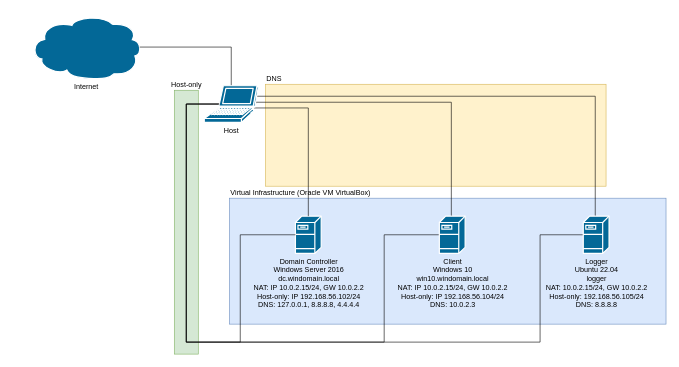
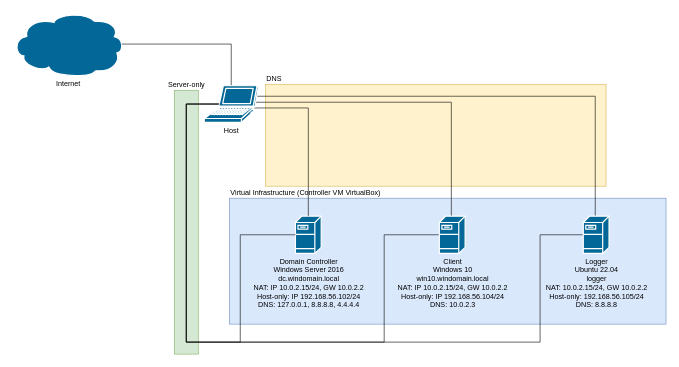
node "Internet": moved (86, 47) -> (68, 44)
node "Host-only": label "Host-only" -> "Server-only"
node "Virtual Infrastructure (Oracle VM VirtualBox)": label "Virtual Infrastructure (Oracle VM VirtualBox)" -> "Virtual Infrastructure (Controller VM VirtualBox)"
